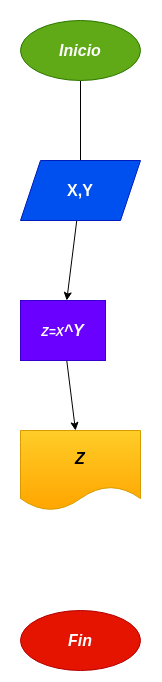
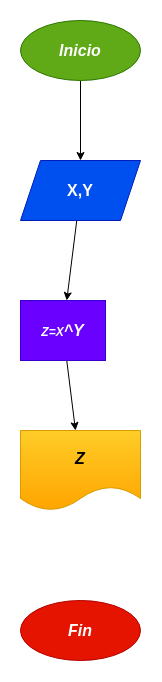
edge "Inicio" -- "X,Y": arrowhead none -> classic
node "Fin": moved (81, 641) -> (81, 631)
